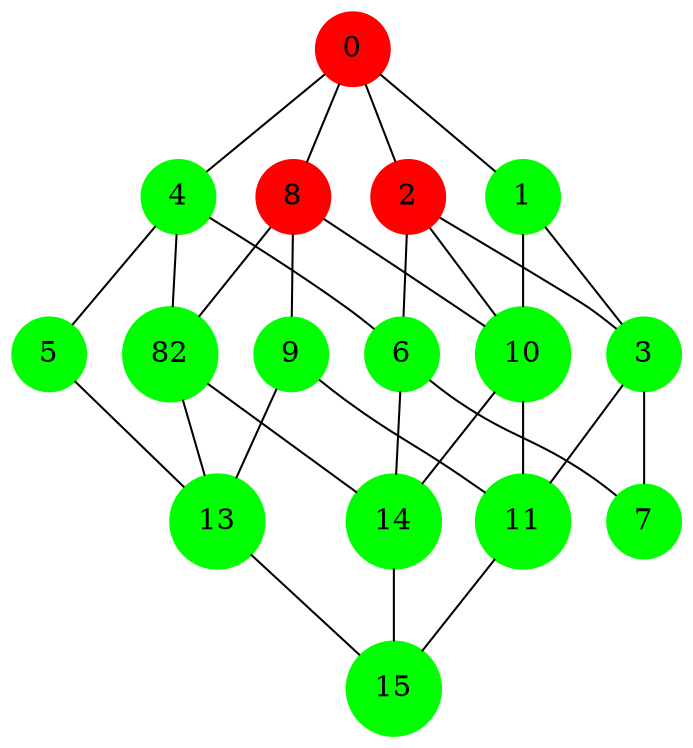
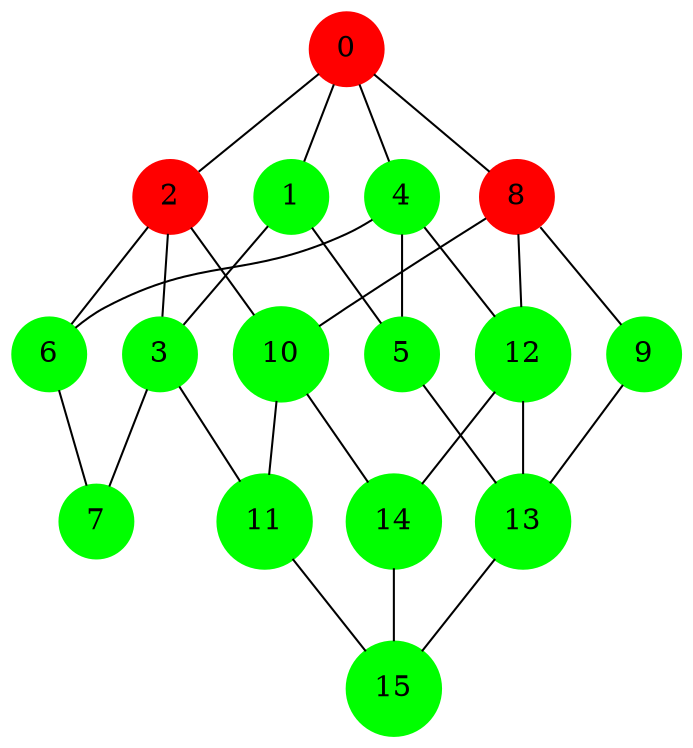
edge "1" -- "10": now "1" -- "5"
node "82": label "82" -> "12"
edge "6" -- "14": removed
edge "9" -- "11": removed
